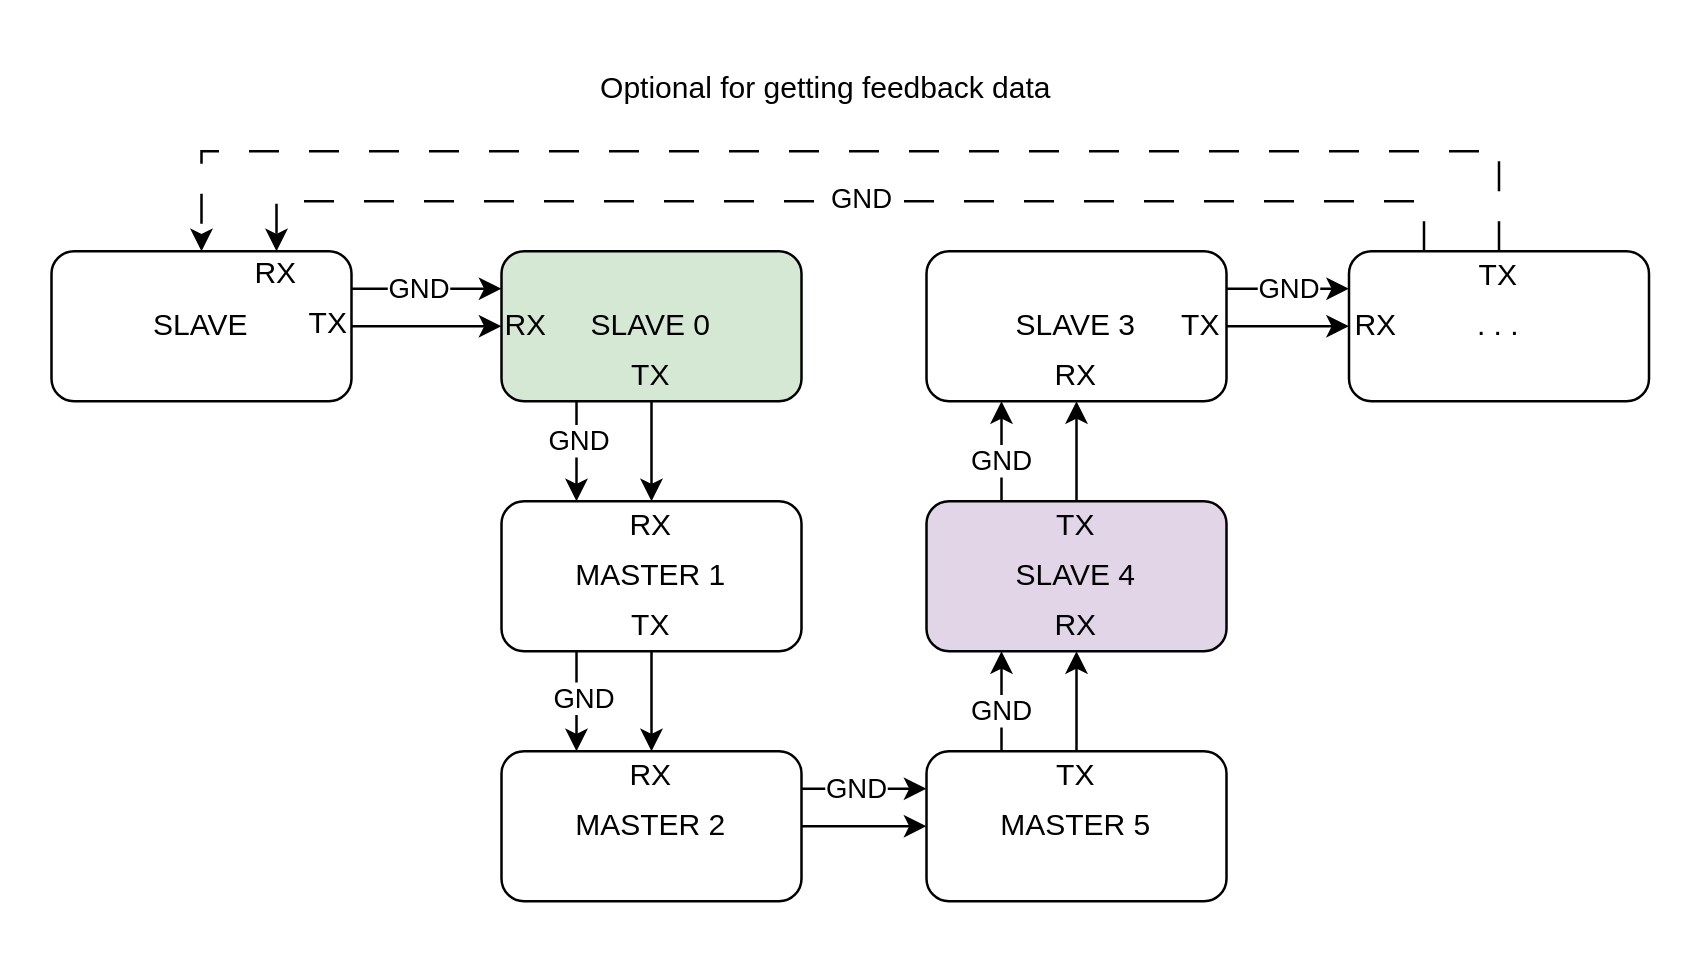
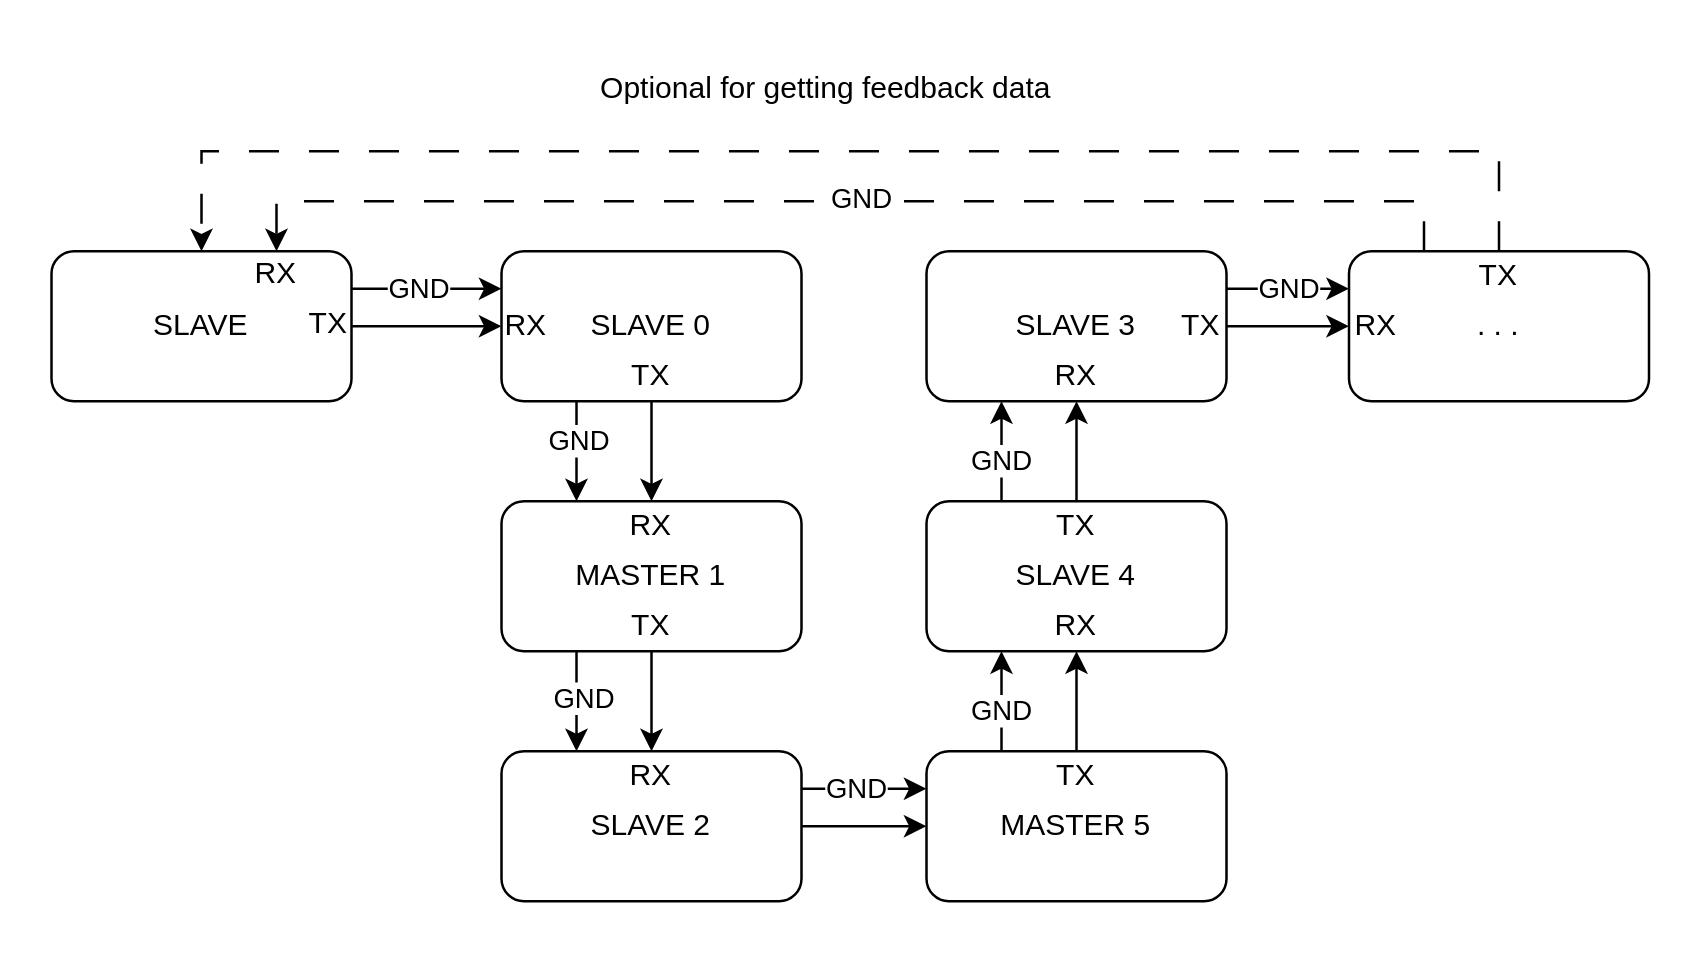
node "SLAVE 0": fillcolor #d5e8d4 -> #ffffff
node "SLAVE 4": fillcolor #e1d5e7 -> #ffffff
node "MASTER 2": label "MASTER 2" -> "SLAVE 2"
